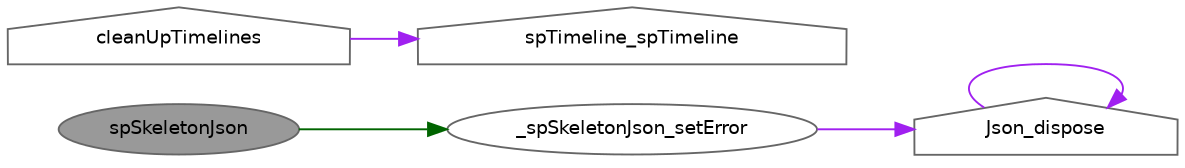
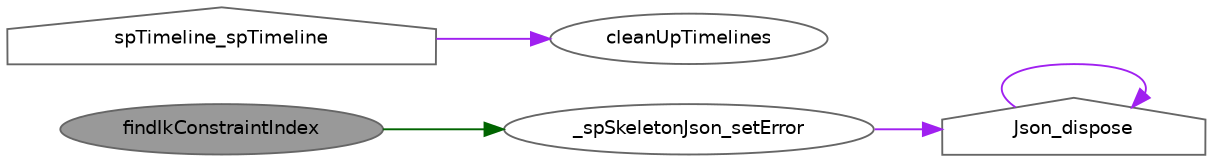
node "cleanUpTimelines": shape house -> ellipse
edge "cleanUpTimelines" -> "spTimeline_spTimeline": reversed
node "spSkeletonJson": label "spSkeletonJson" -> "findIkConstraintIndex"
